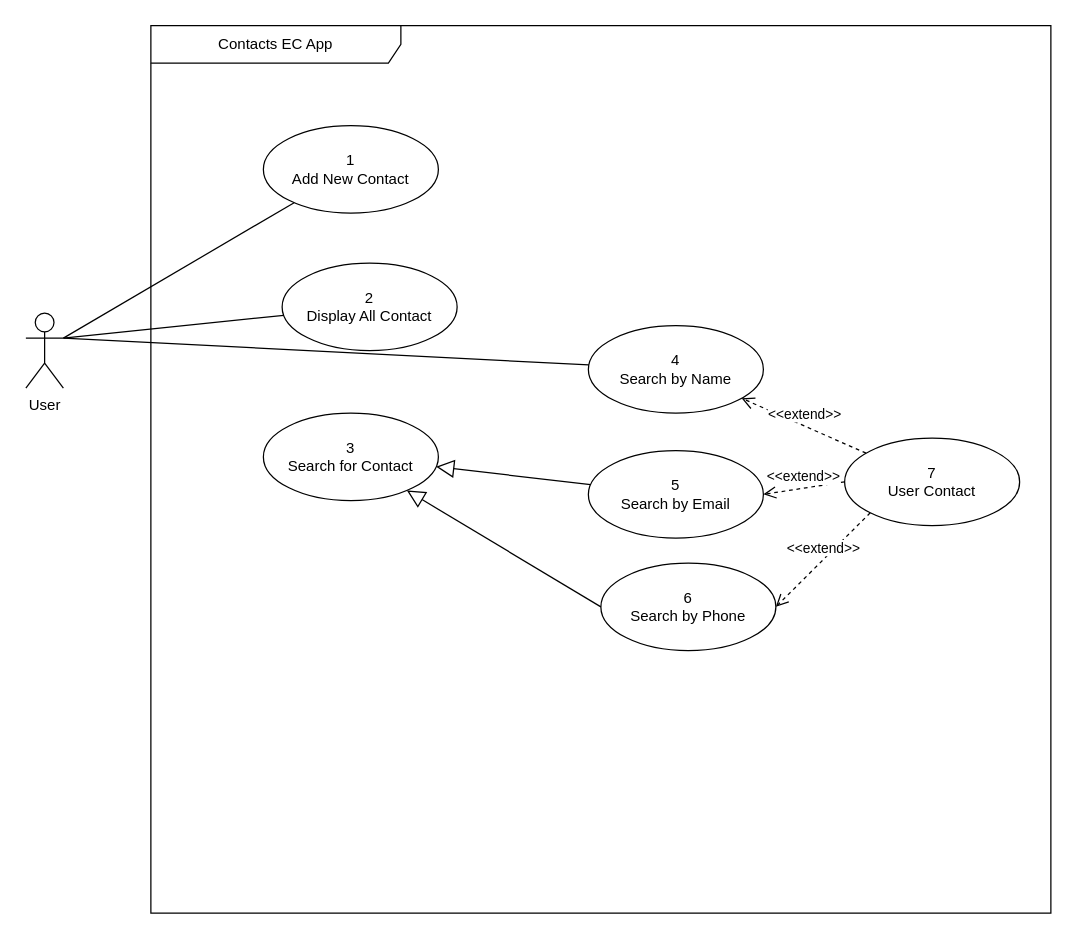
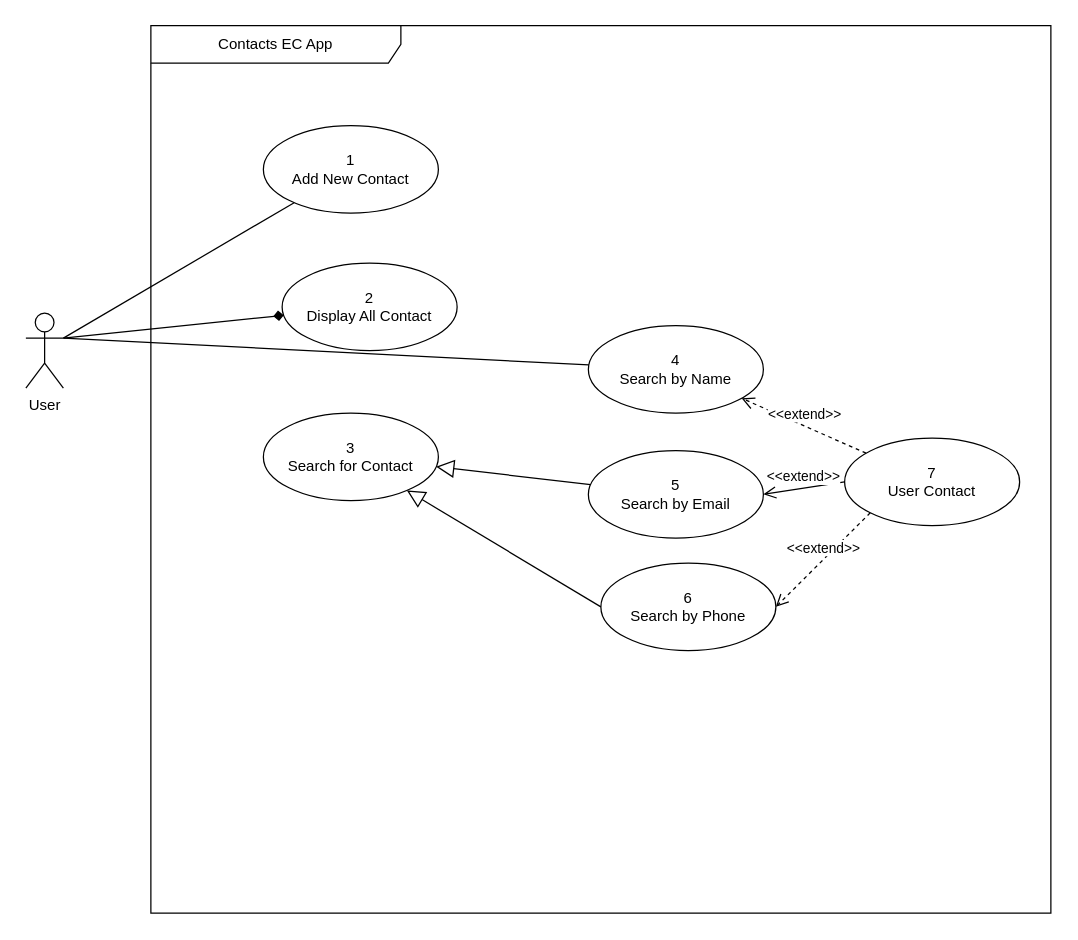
edge "2 Display All Contact" -- "User": arrowhead none -> diamond
edge "7 User Contact" -> "5 Search by Email": style dashed -> solid
